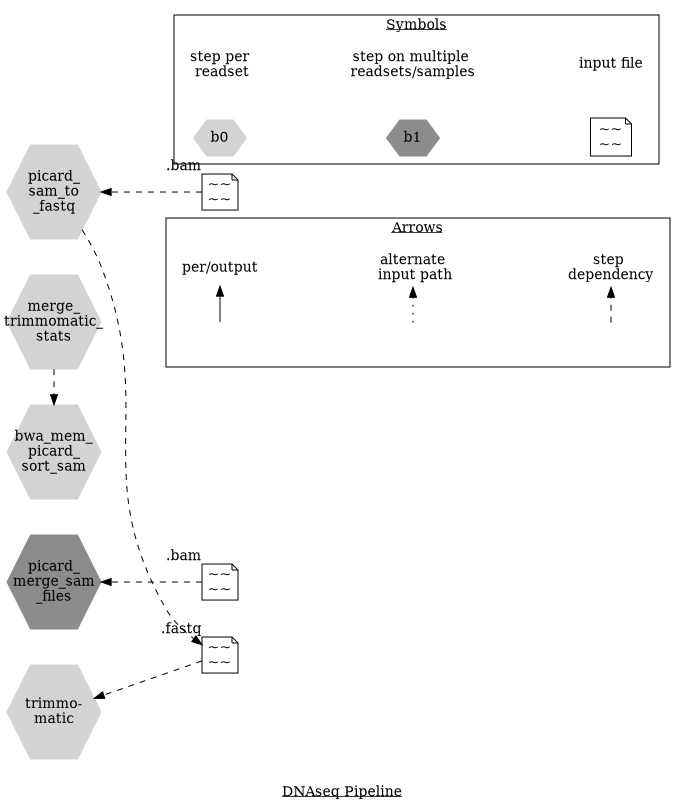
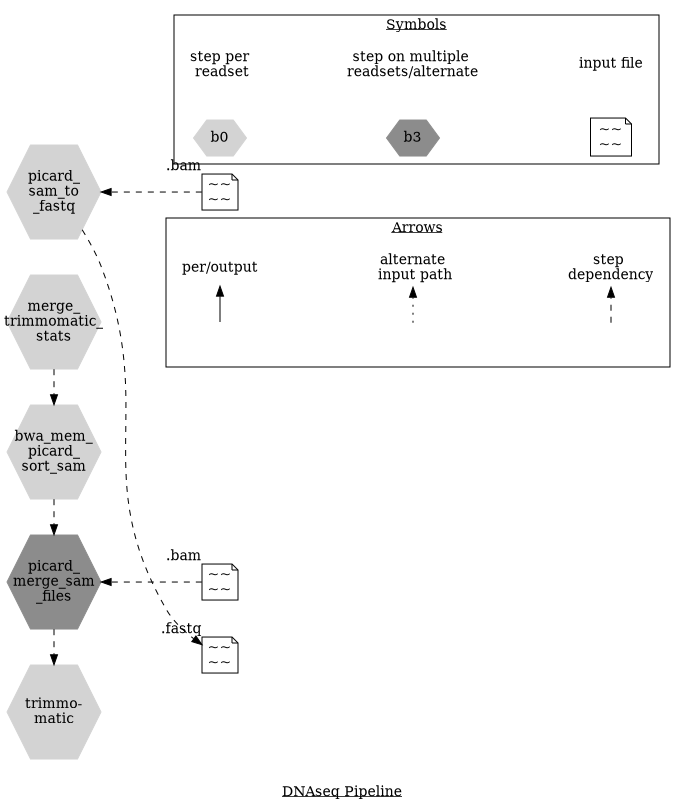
node "step on multiple readsets/samples": label "step on multiple readsets/samples" -> "step on multiple readsets/alternate"
node "b1": label "b1" -> "b3"
edge "bwa_mem_ picard_ sort_sam" -> "picard_ merge_sam _files": added
edge "~~ ~~ .fastq" -> "trimmo- matic": now "picard_ merge_sam _files" -> "trimmo- matic"
